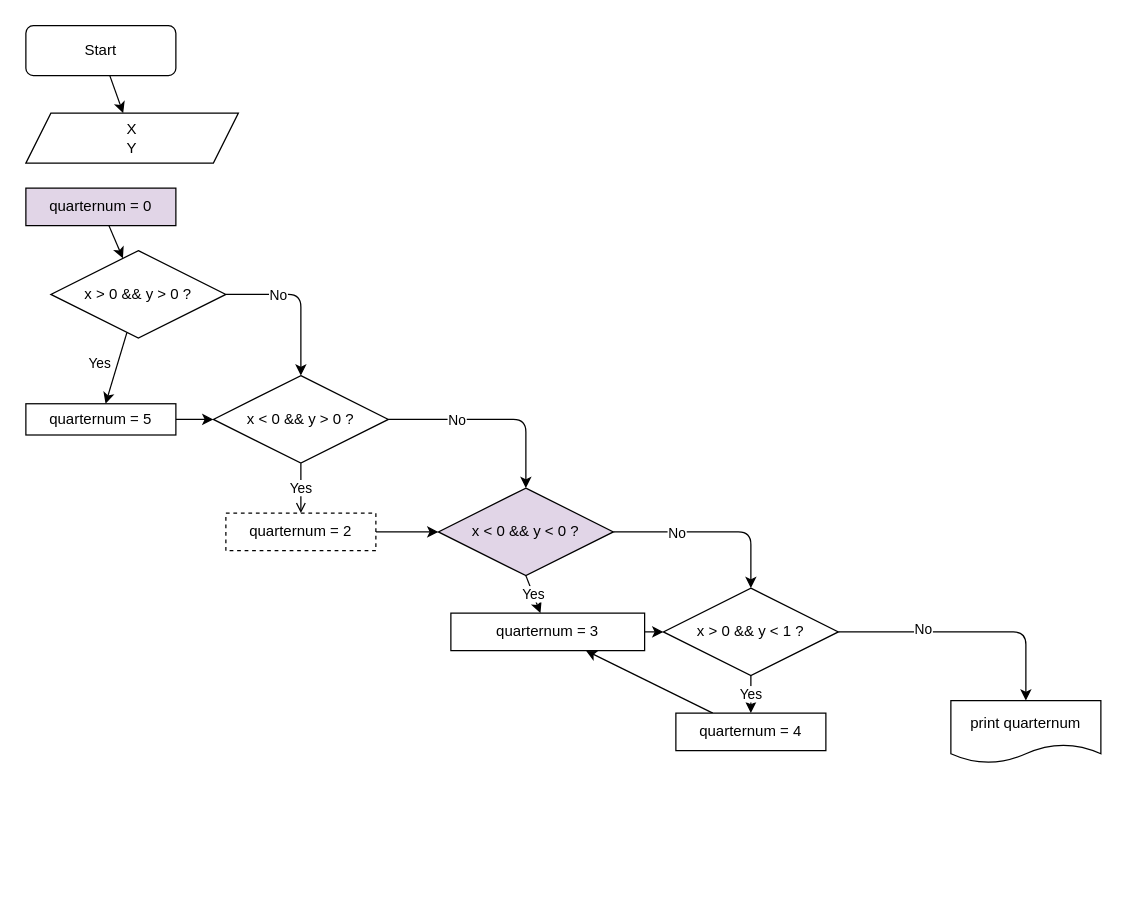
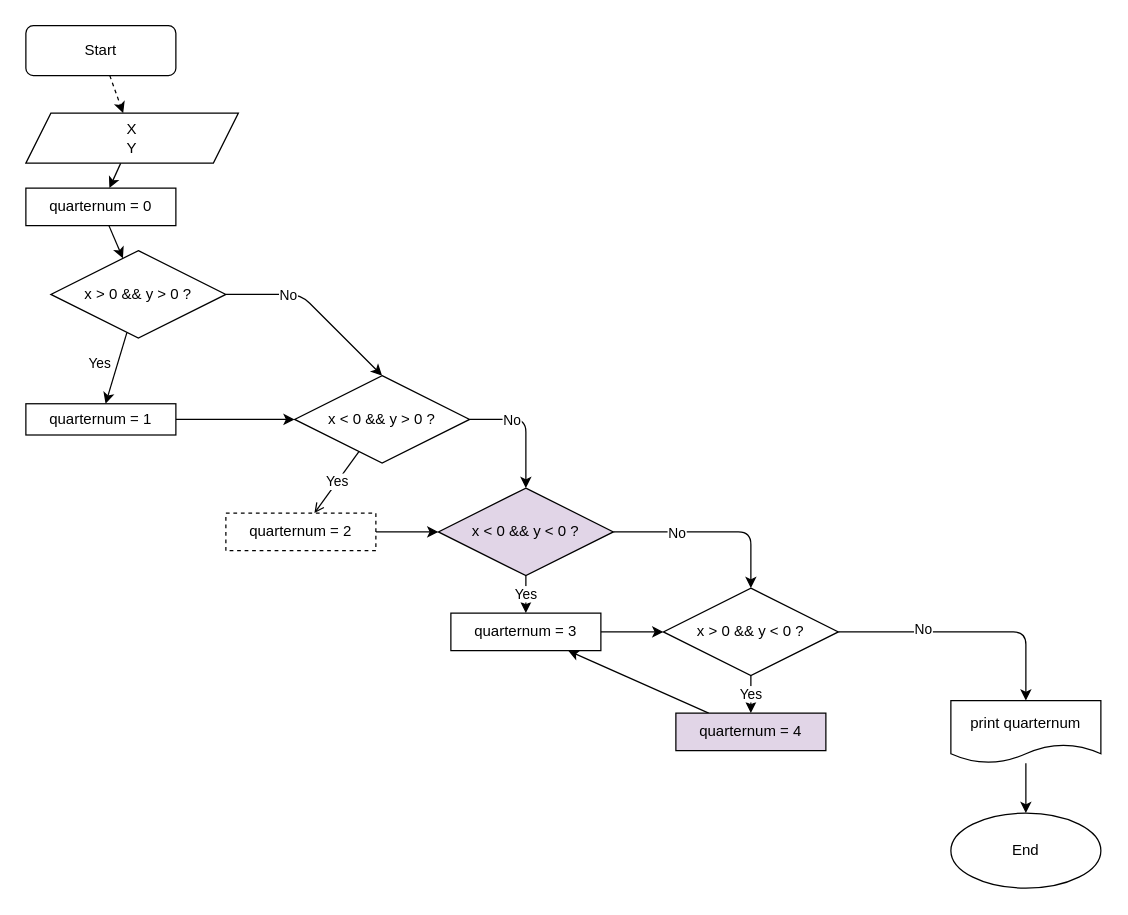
edge "Start" -> "X Y": style solid -> dashed
edge "X Y" -> "quarternum = 0": added
node "quarternum = 0": fillcolor #e1d5e7 -> #ffffff
node "quarternum = 5": label "quarternum = 5" -> "quarternum = 1"
node "x < 0 && y > 0 ?": moved (301, 419) -> (382, 419)
node "quarternum = 3": size 194x38 -> 150x38
node "x > 0 && y < 1 ?": label "x > 0 && y < 1 ?" -> "x > 0 && y < 0 ?"
node "quarternum = 4": fillcolor #ffffff -> #e1d5e7
edge "print quarternum" -> "End": added
node "End": added
